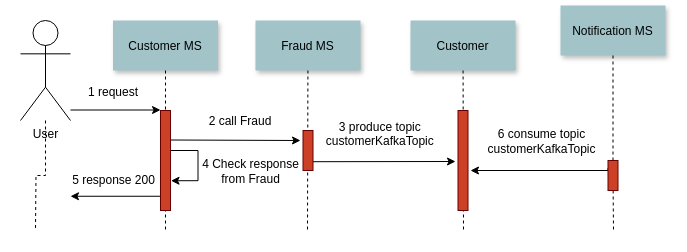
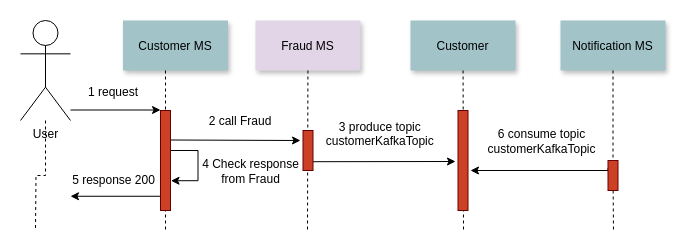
node "Notification MS": moved (613, 31) -> (613, 46)
node "Customer MS": moved (166, 46) -> (176, 46)
node "Fraud MS": fillcolor #a2c4c9 -> #e1d5e7
